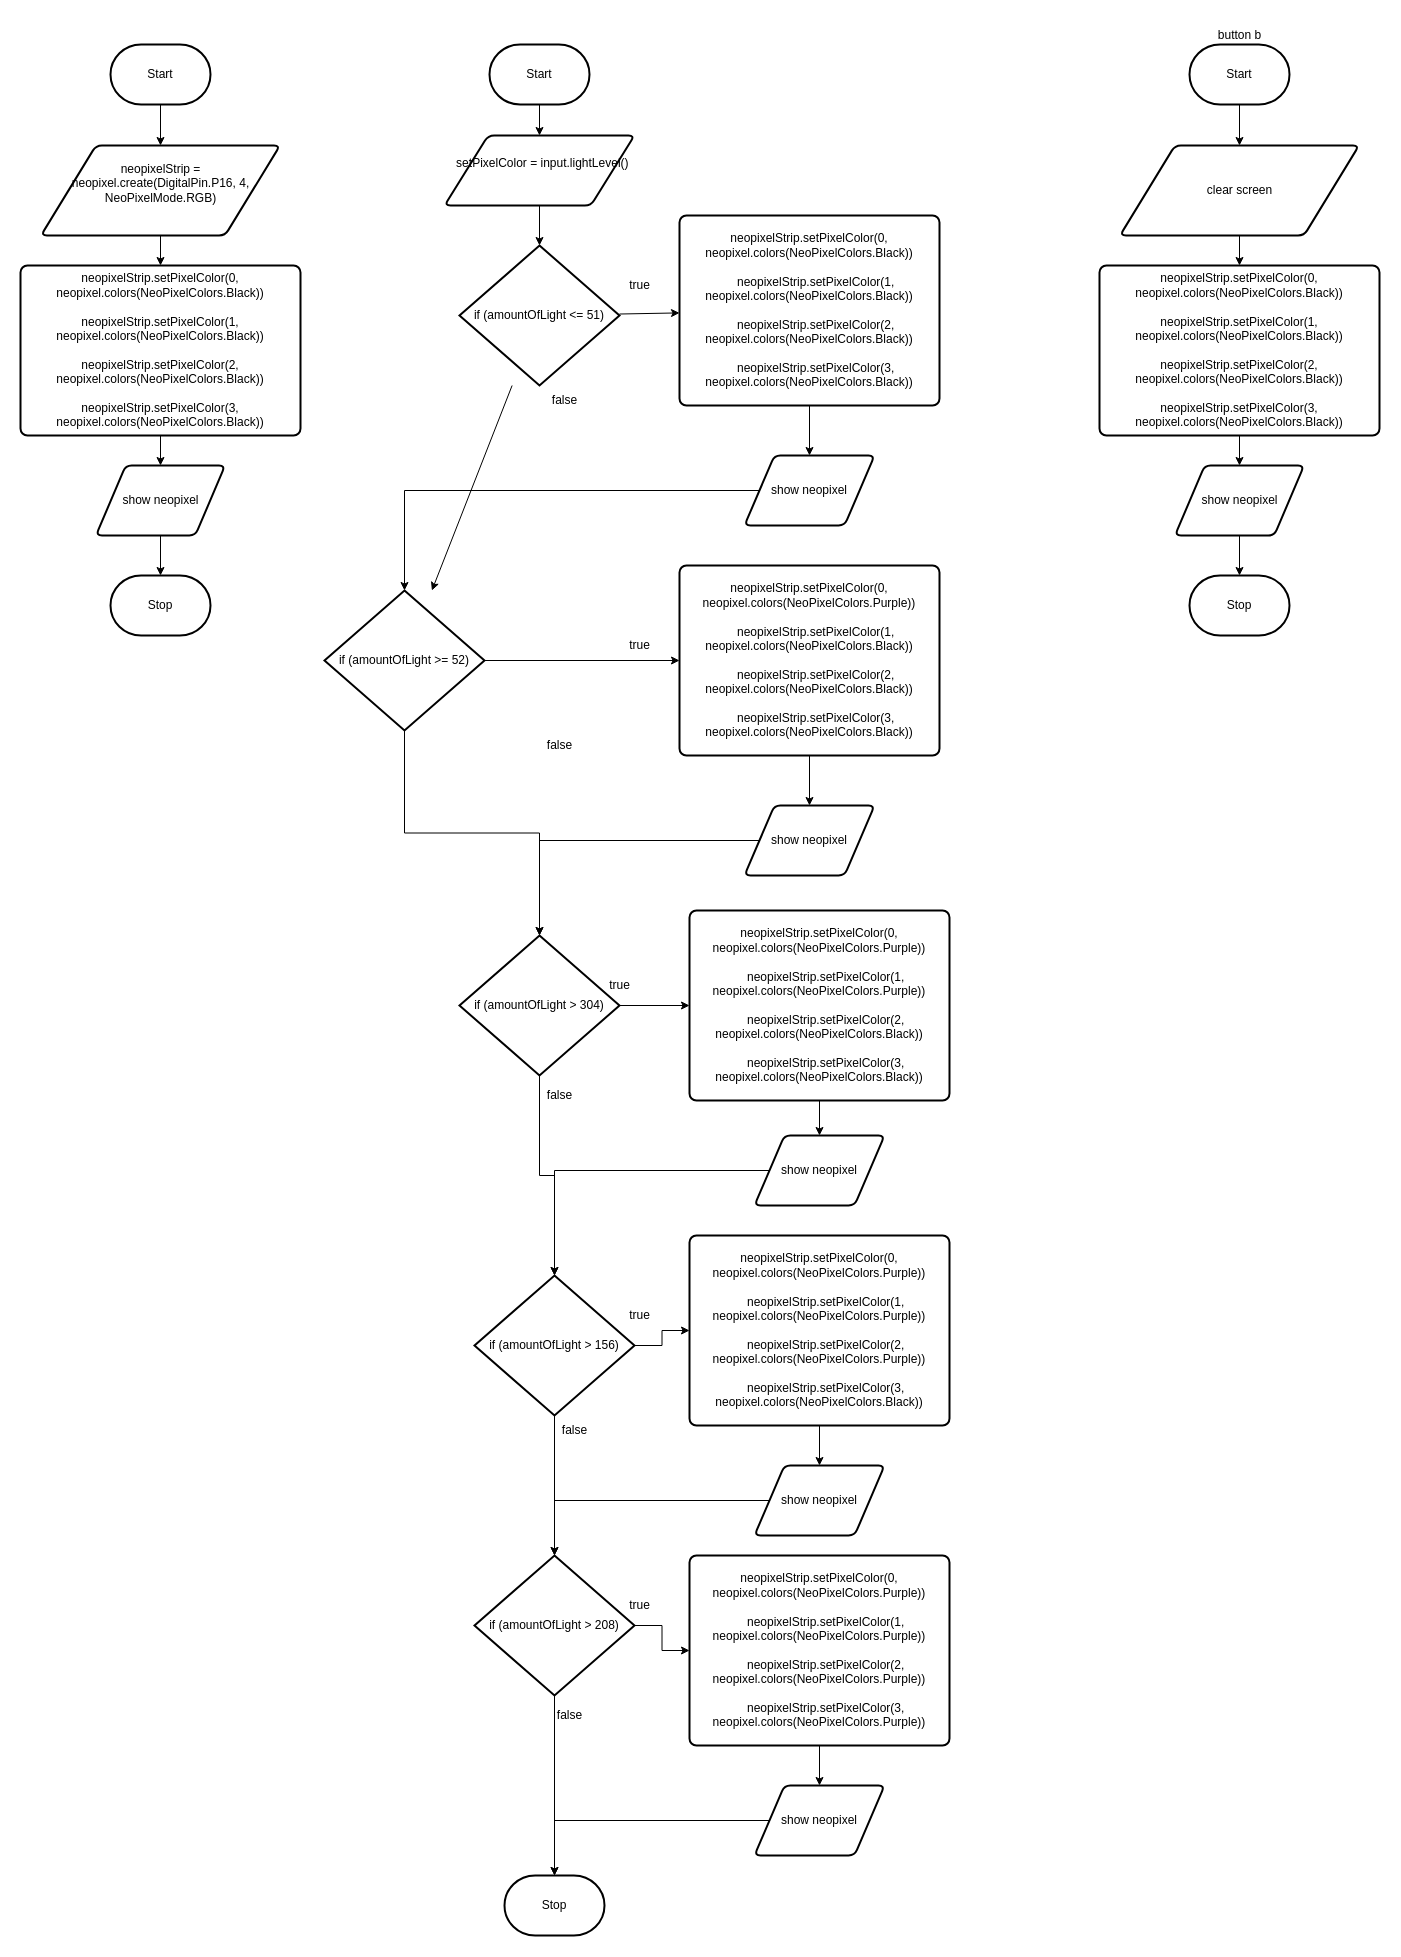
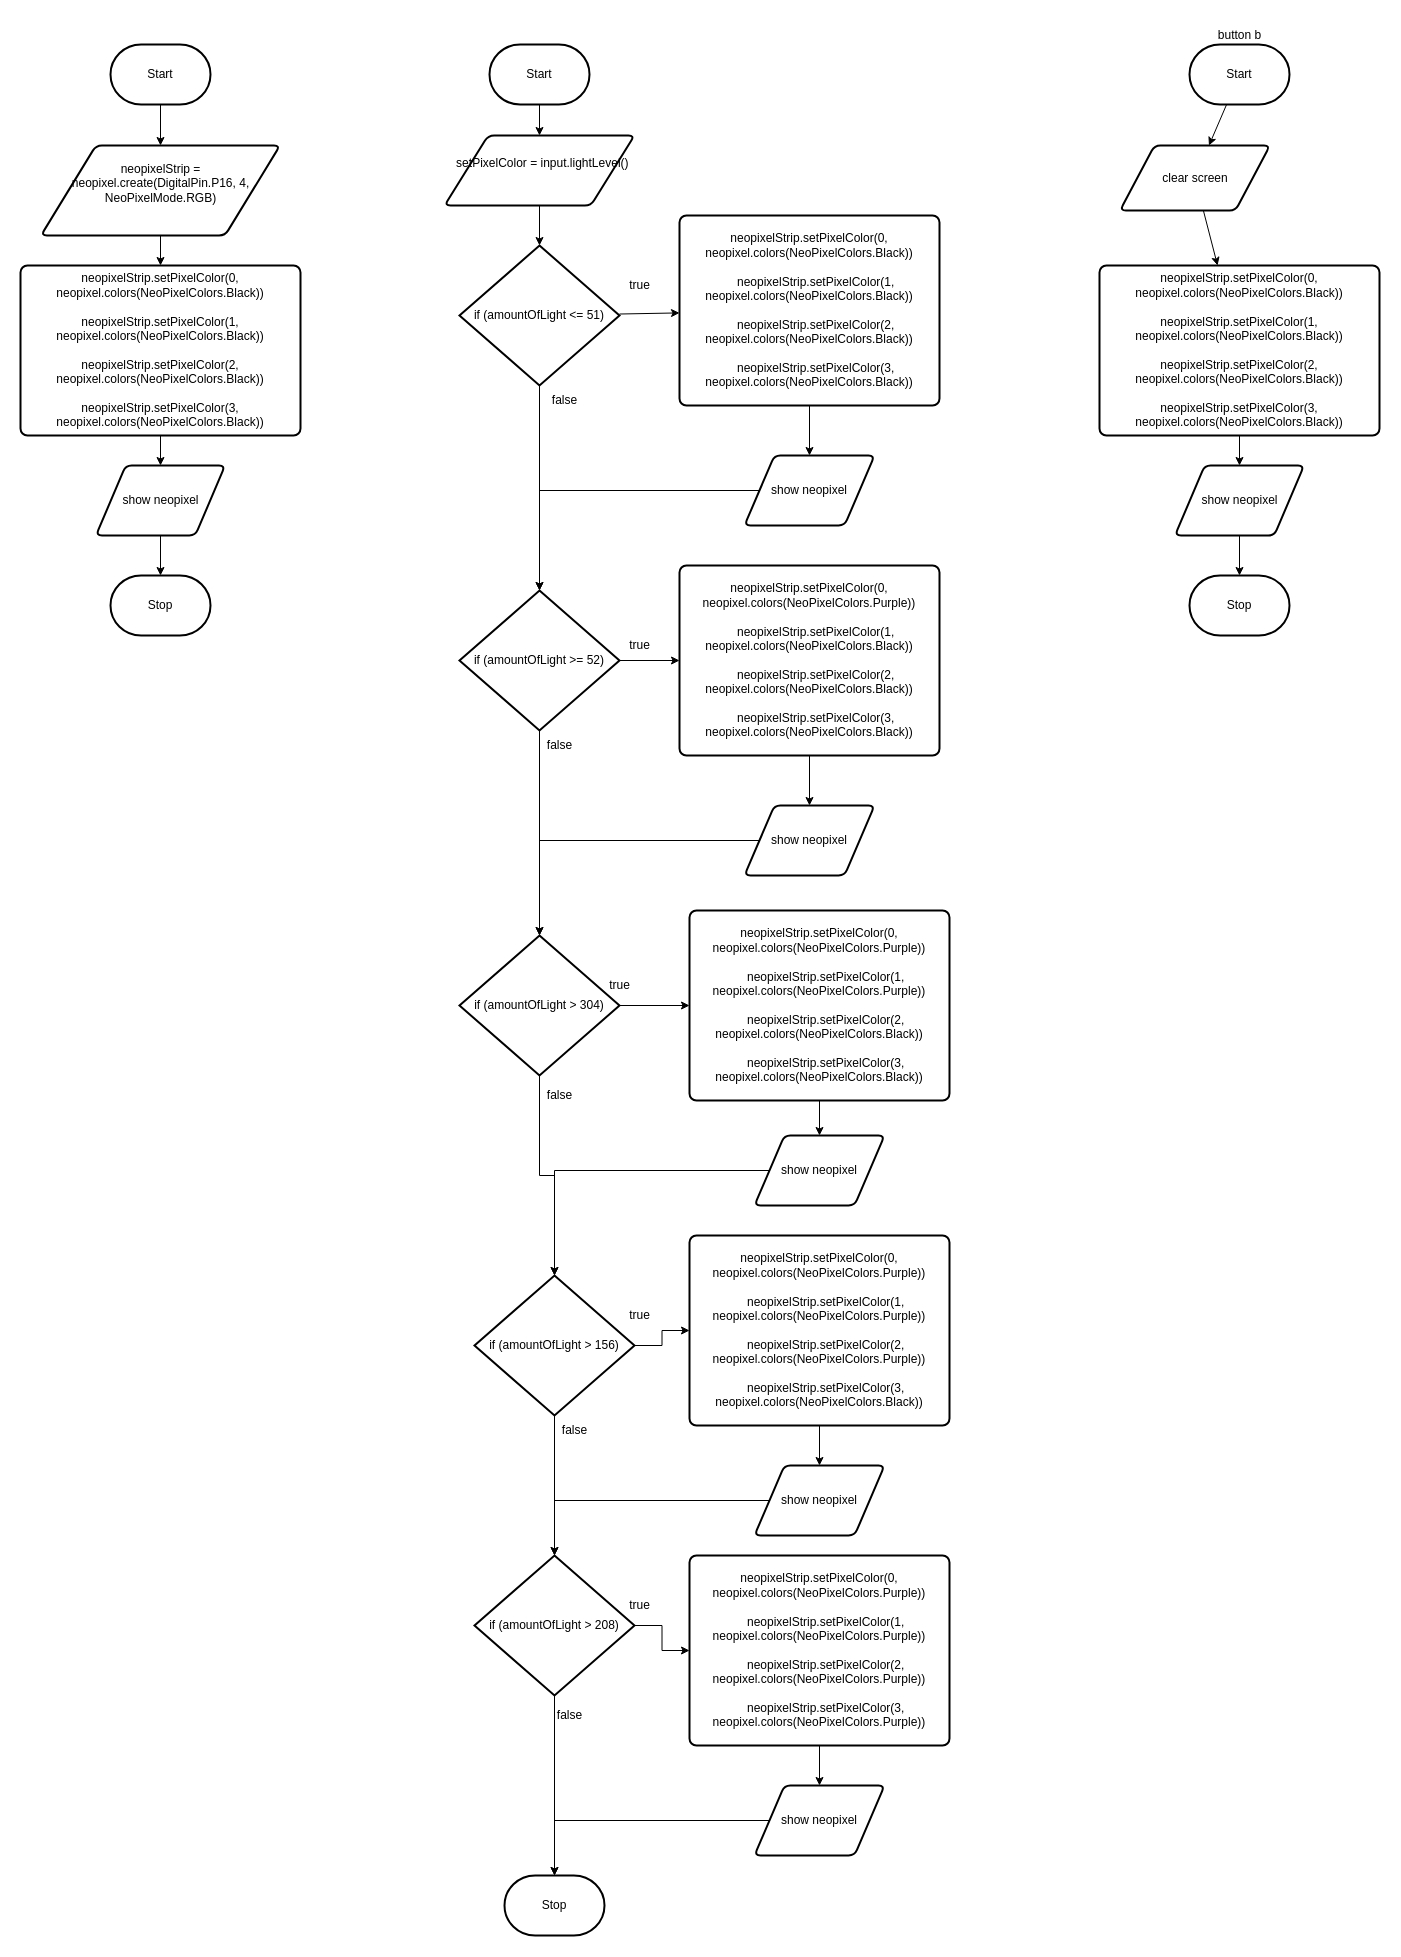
node "clear screen": size 239x90 -> 150x65
node "if (amountOfLight >= 52)": moved (405, 661) -> (540, 661)
